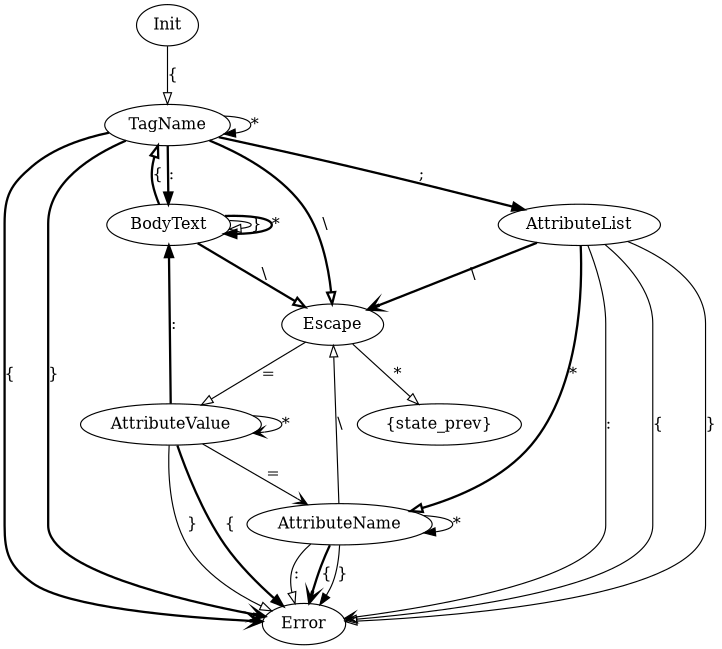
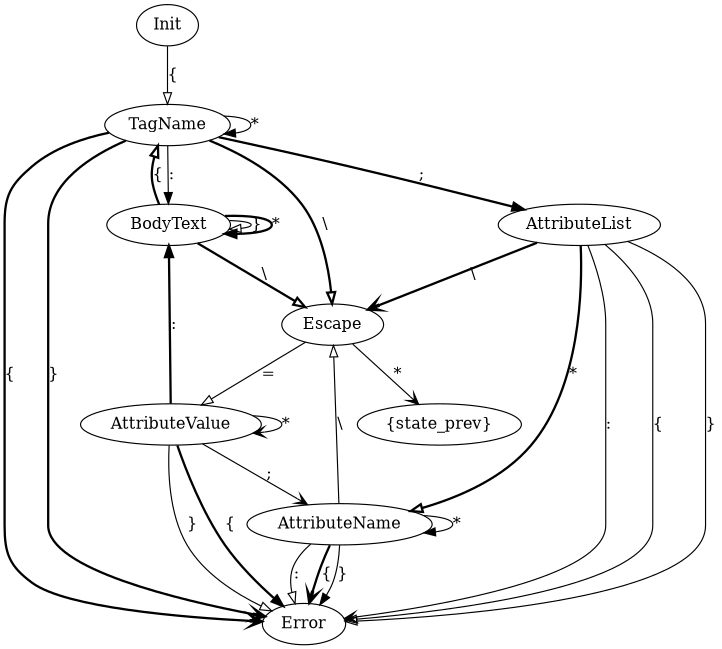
edge "TagName" -> "BodyText": style bold -> solid
edge "Escape" -> "{state_prev}": arrowhead onormal -> vee
edge "AttributeValue" -> "AttributeName": label "=" -> ";"
